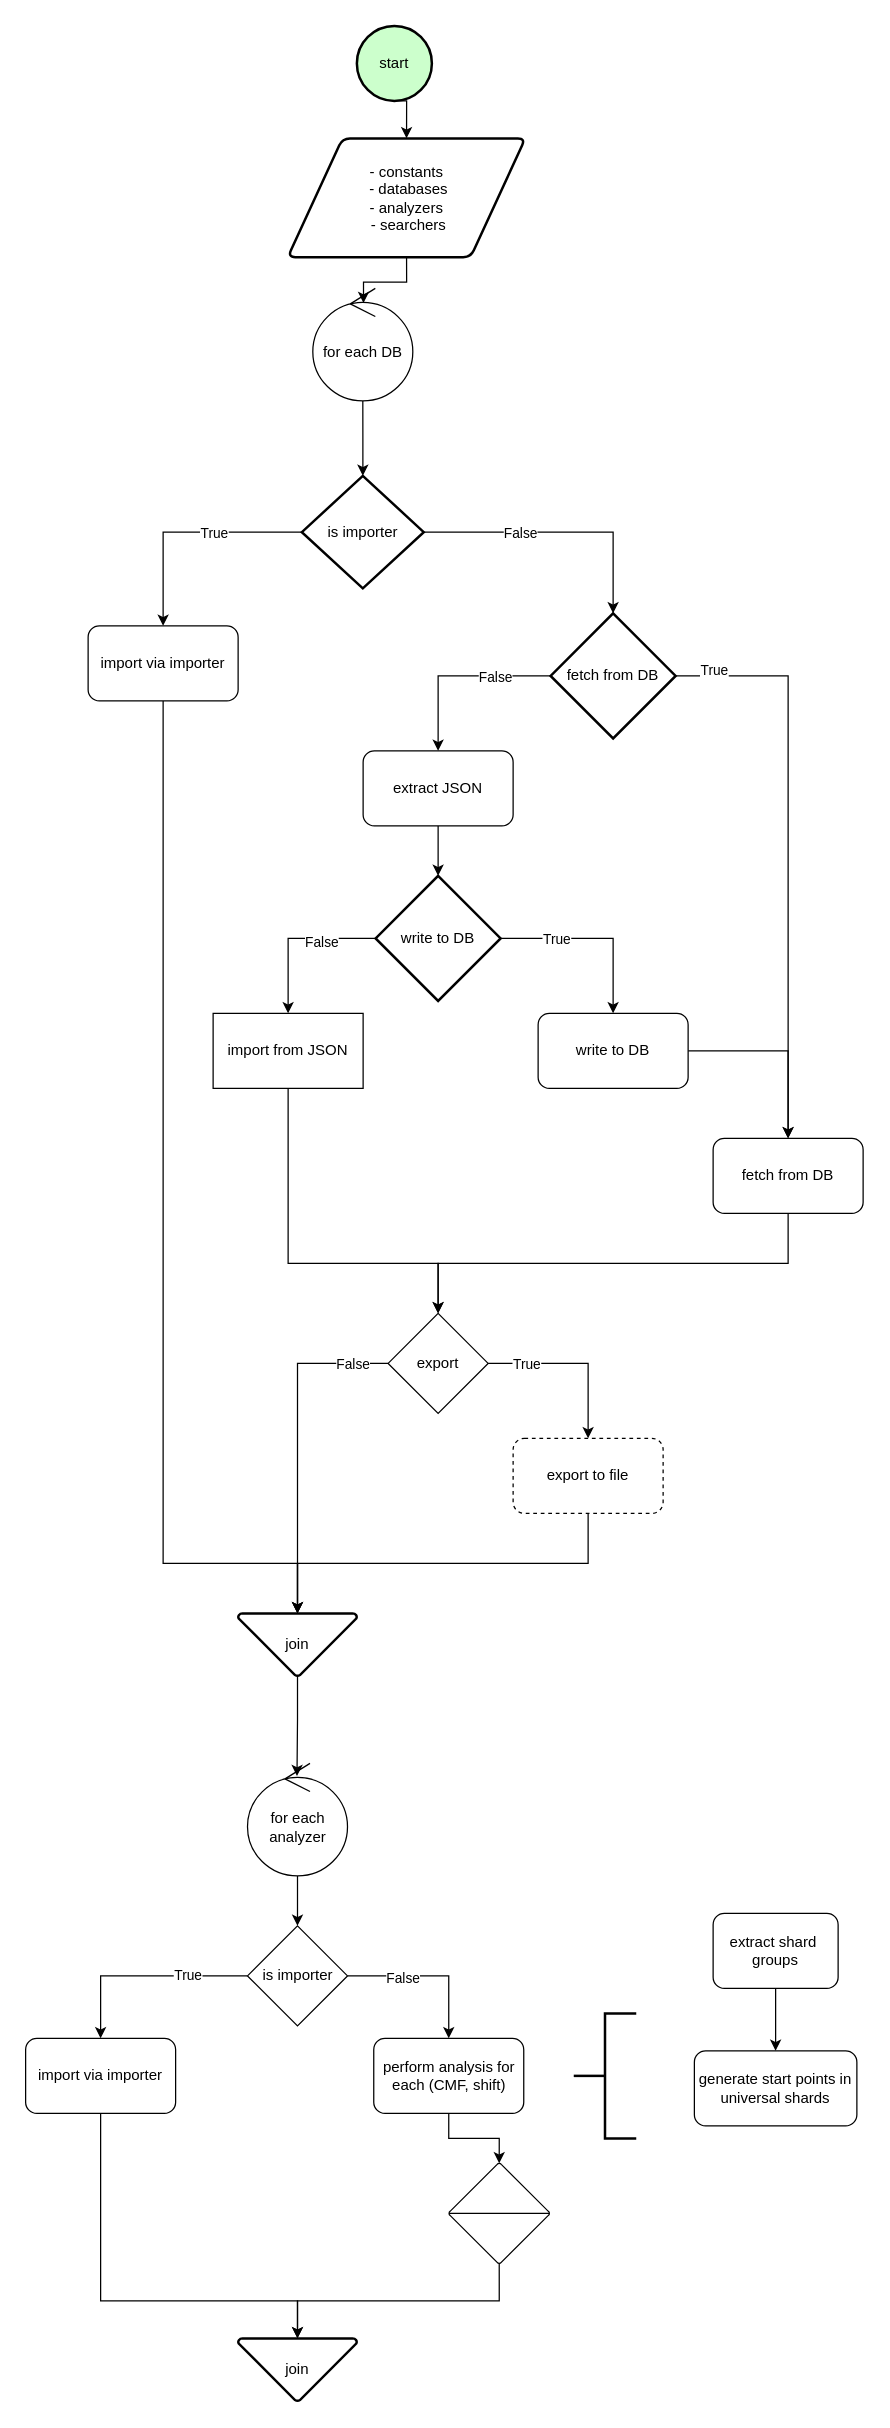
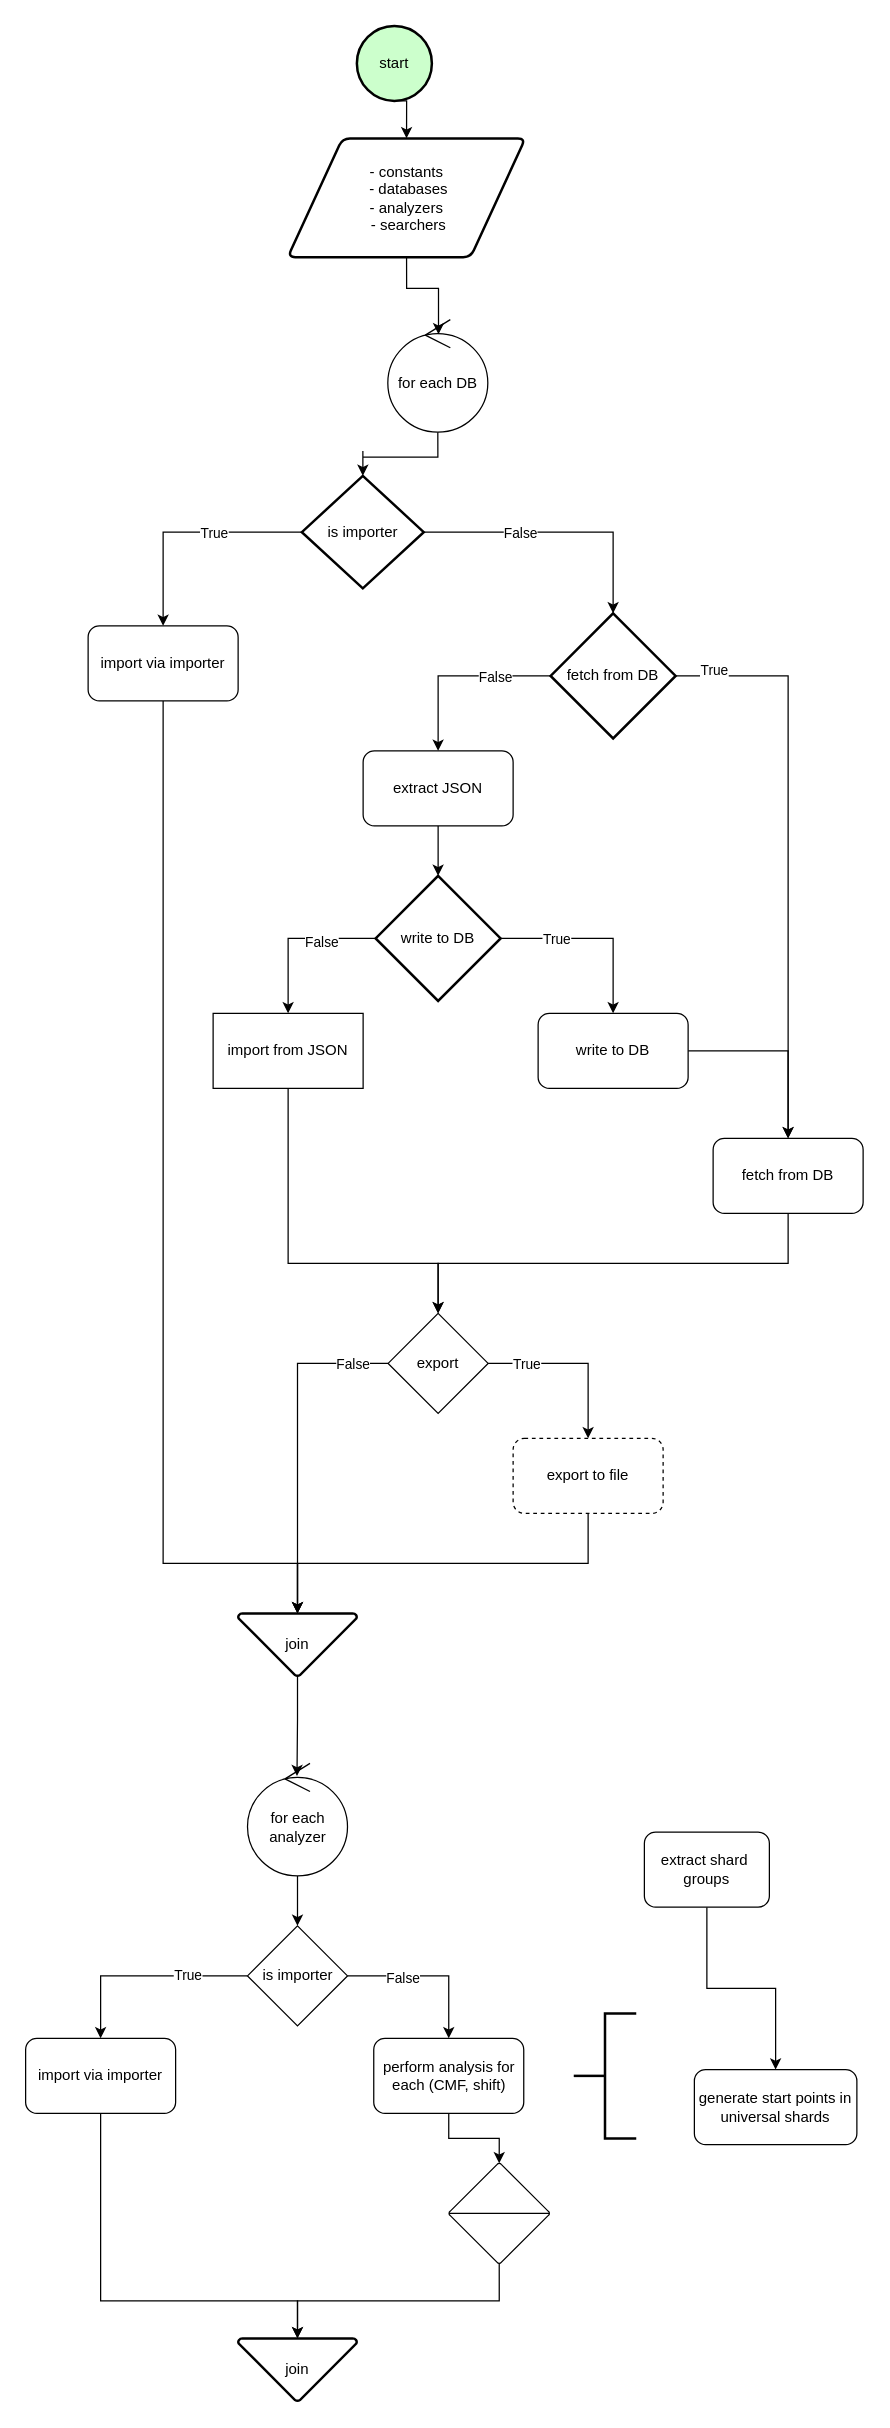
node "for each DB": moved (363, 344) -> (438, 376)
node "extract shard groups": moved (776, 1951) -> (707, 1869)
node "generate start points in universal shards": moved (776, 2088) -> (776, 2107)
